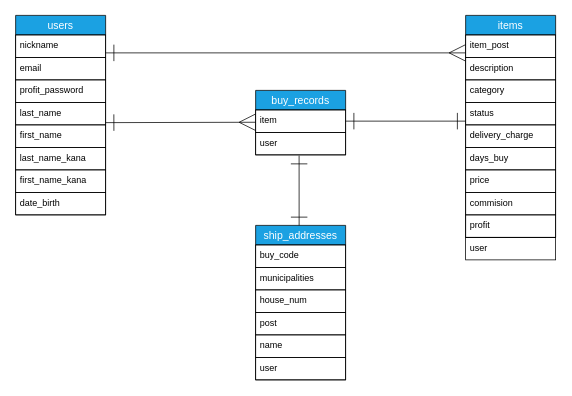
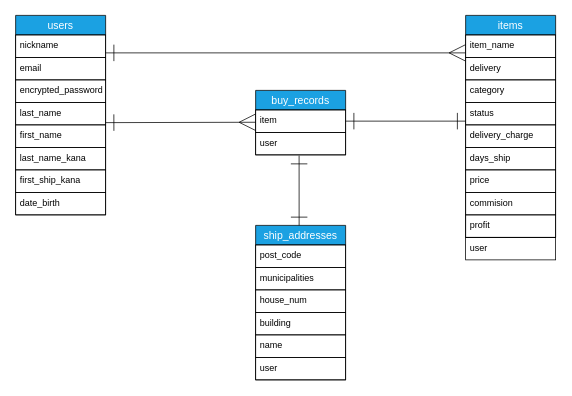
node "item_post": label "item_post" -> "item_name"
node "description": label "description" -> "delivery"
node "profit_password": label "profit_password" -> "encrypted_password"
node "days_buy": label "days_buy" -> "days_ship"
node "first_name_kana": label "first_name_kana" -> "first_ship_kana"
node "buy_code": label "buy_code" -> "post_code"
node "post": label "post" -> "building"
